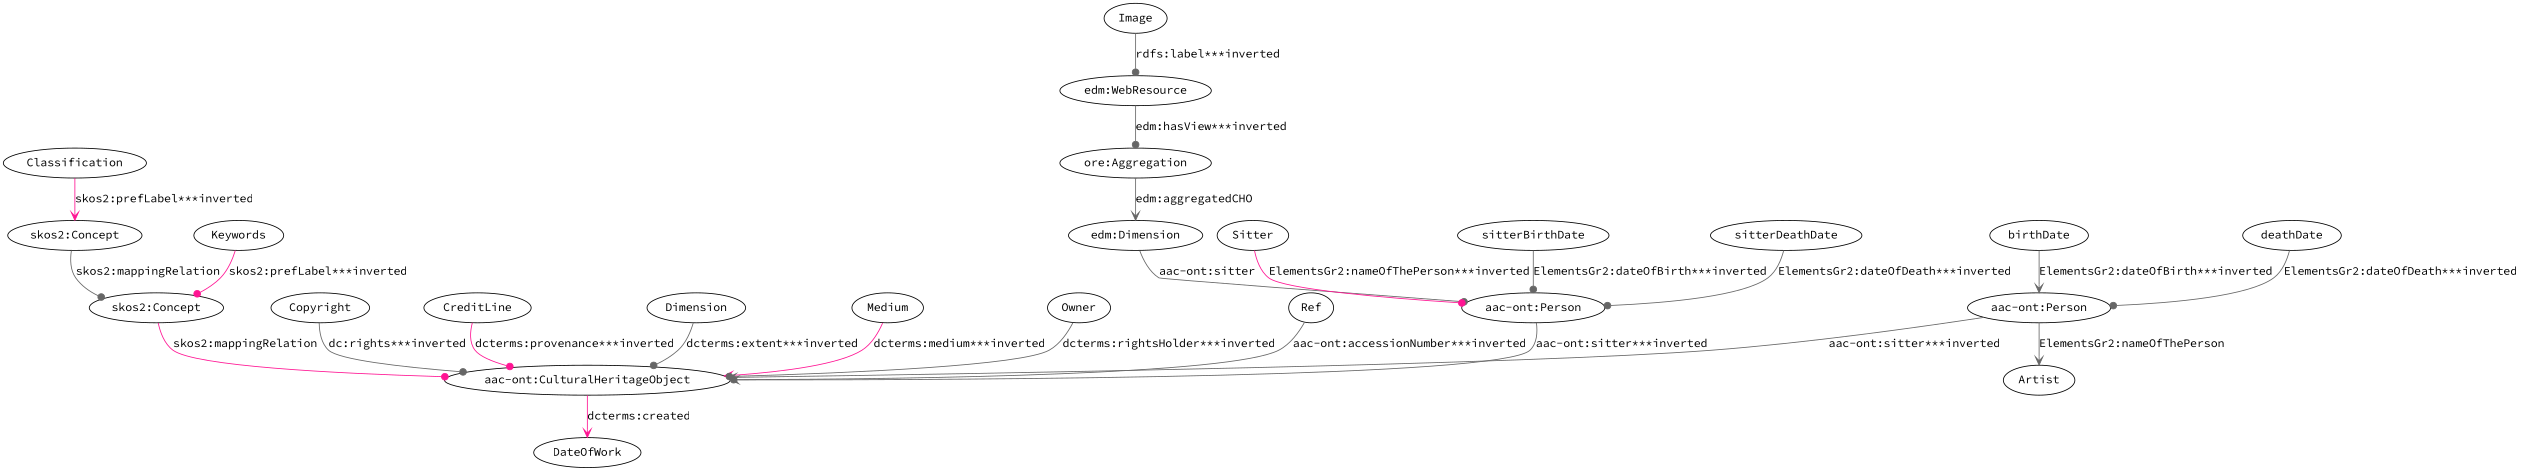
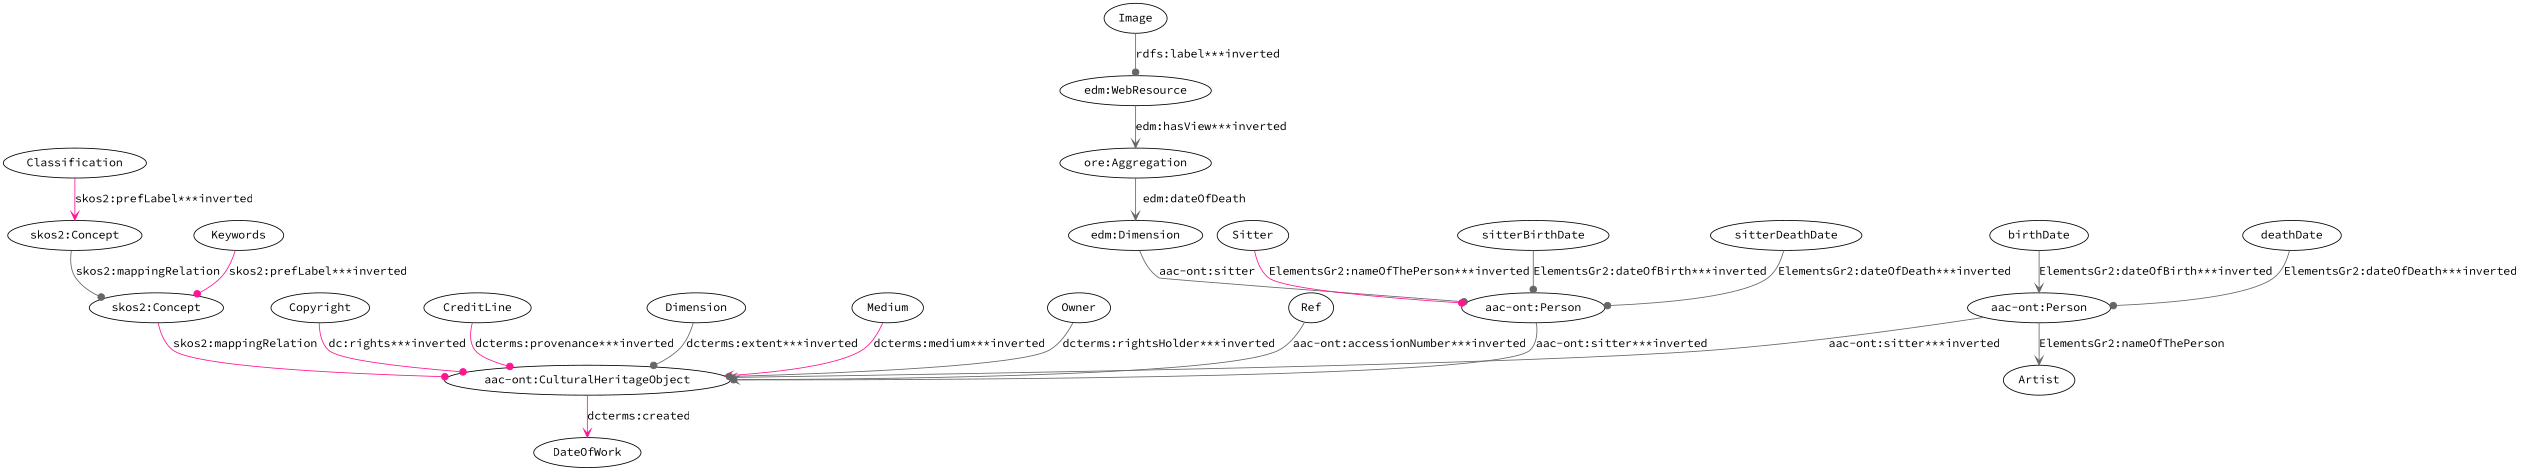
edge "edm:WebResource" -> "ore:Aggregation": arrowhead dot -> vee
edge "ore:Aggregation" -> "edm:Dimension": label "edm:aggregatedCHO" -> "edm:dateOfDeath"
edge "Copyright" -> "aac-ont:CulturalHeritageObject": color gray40 -> deeppink
